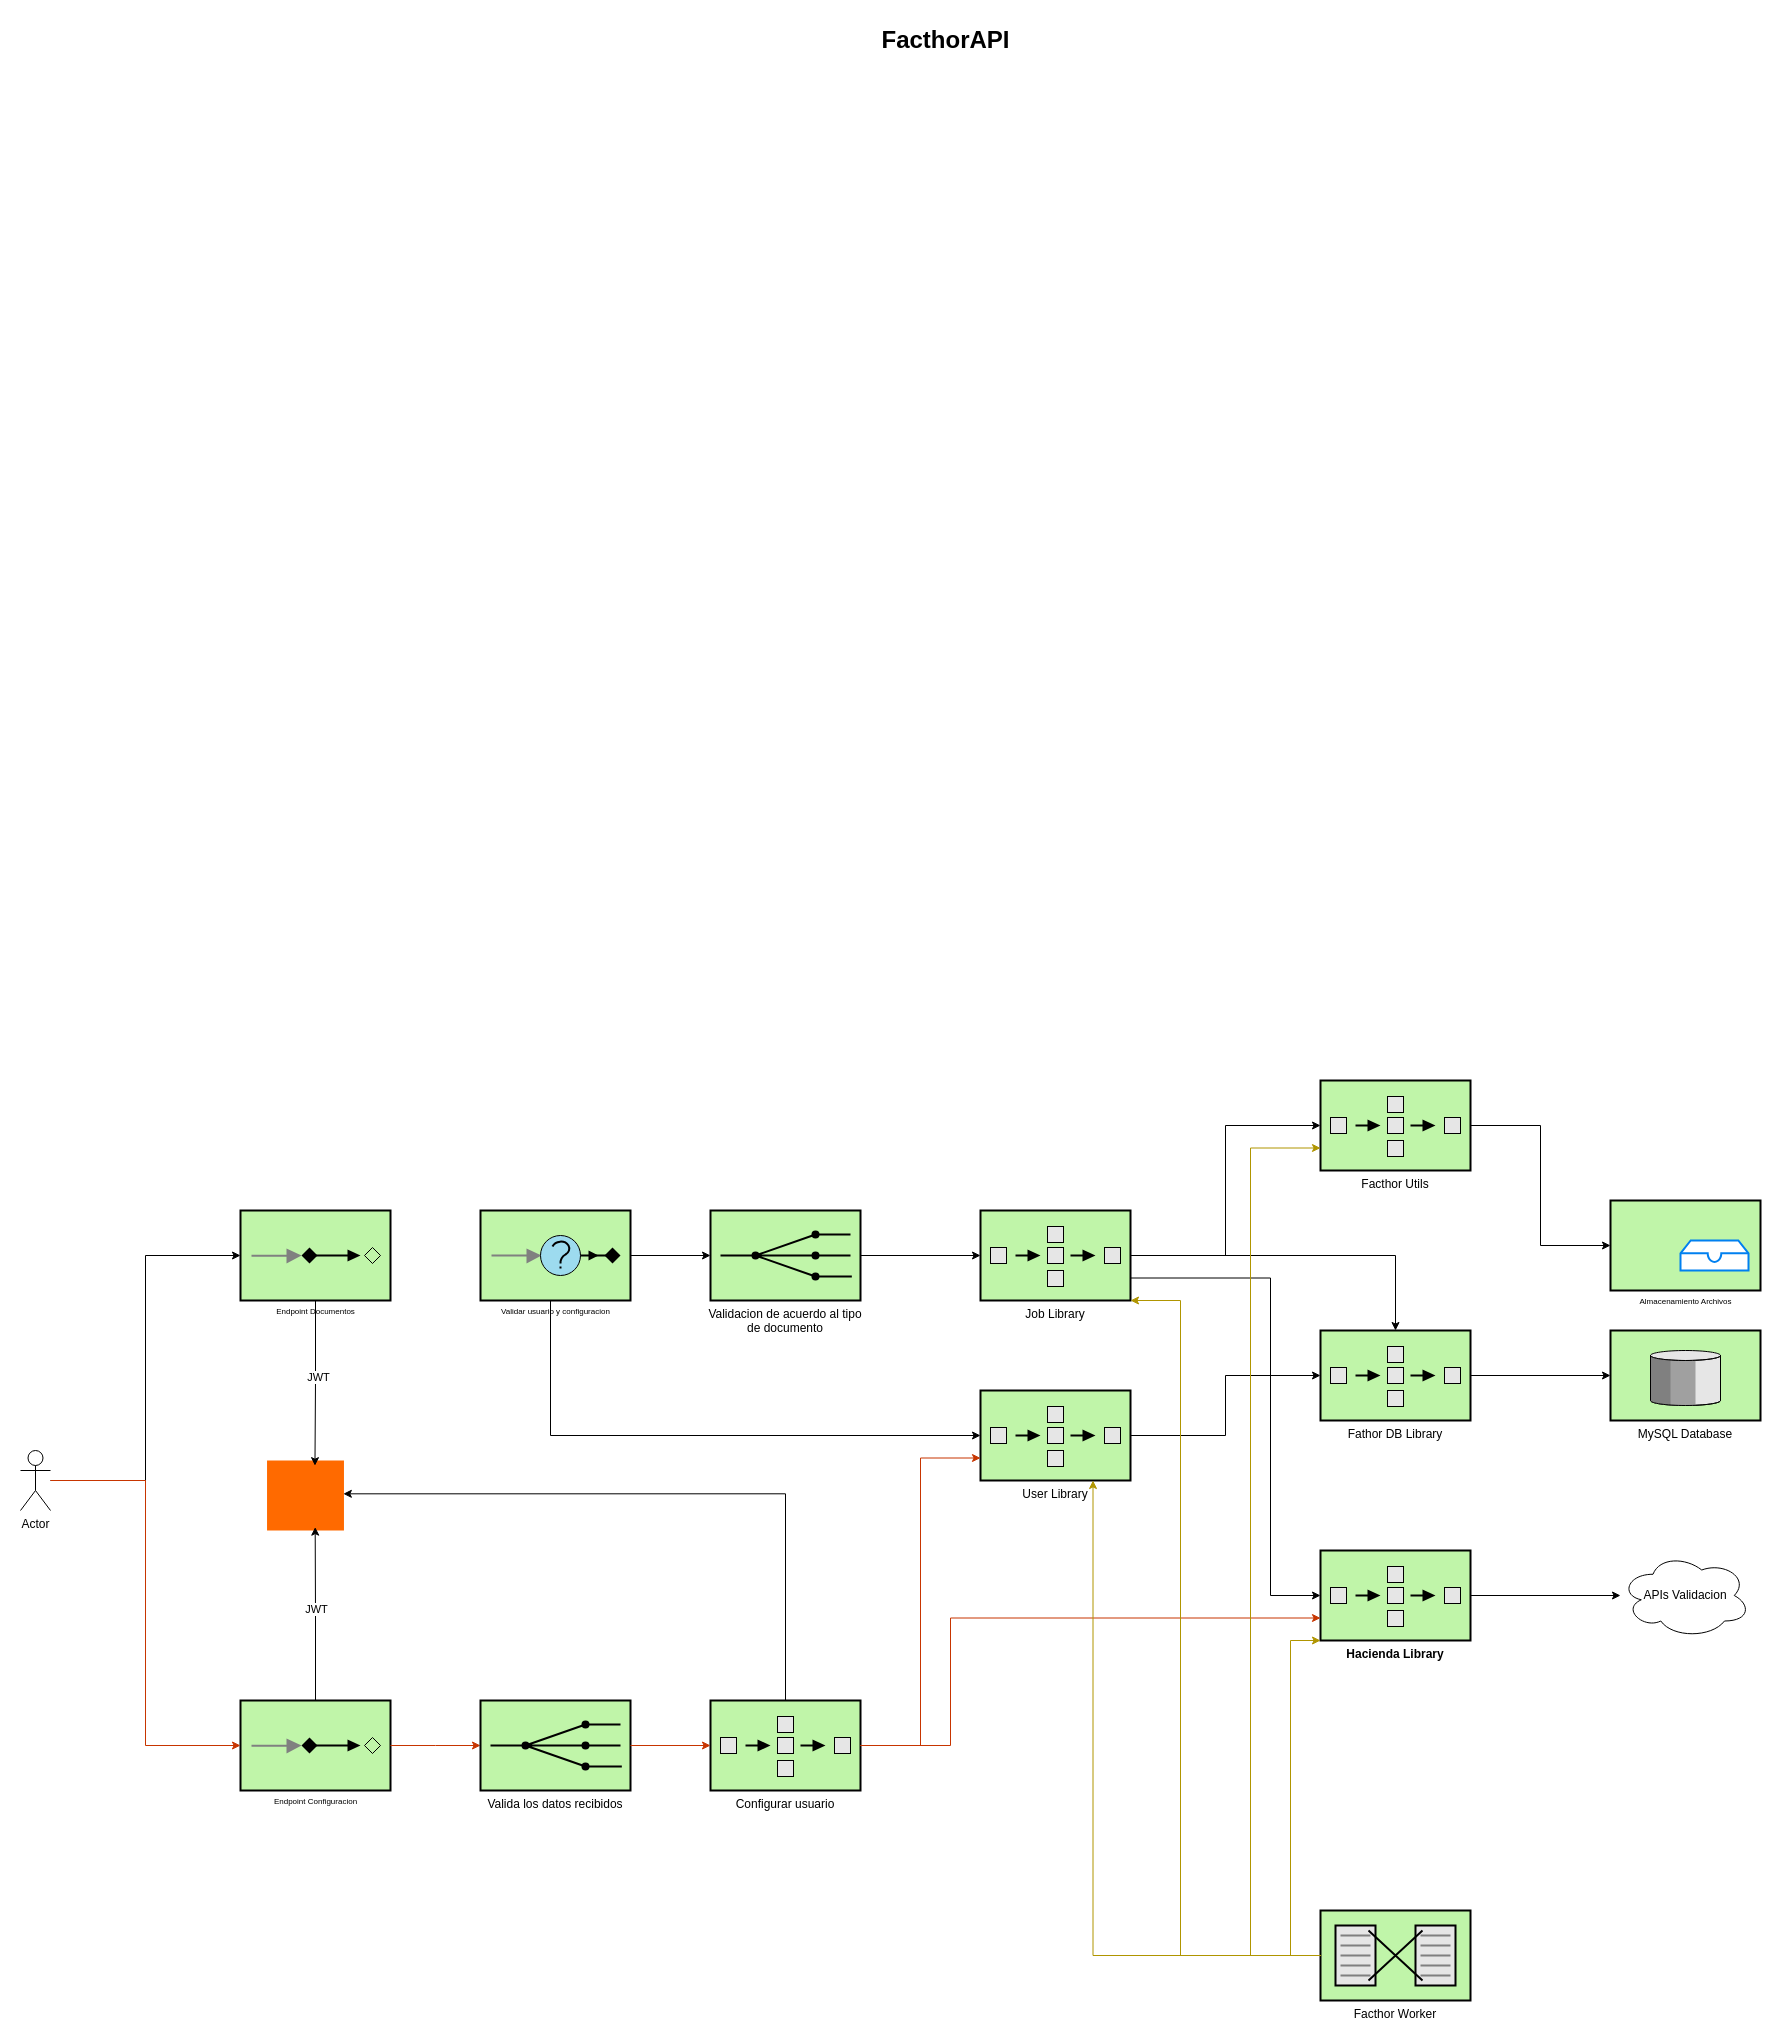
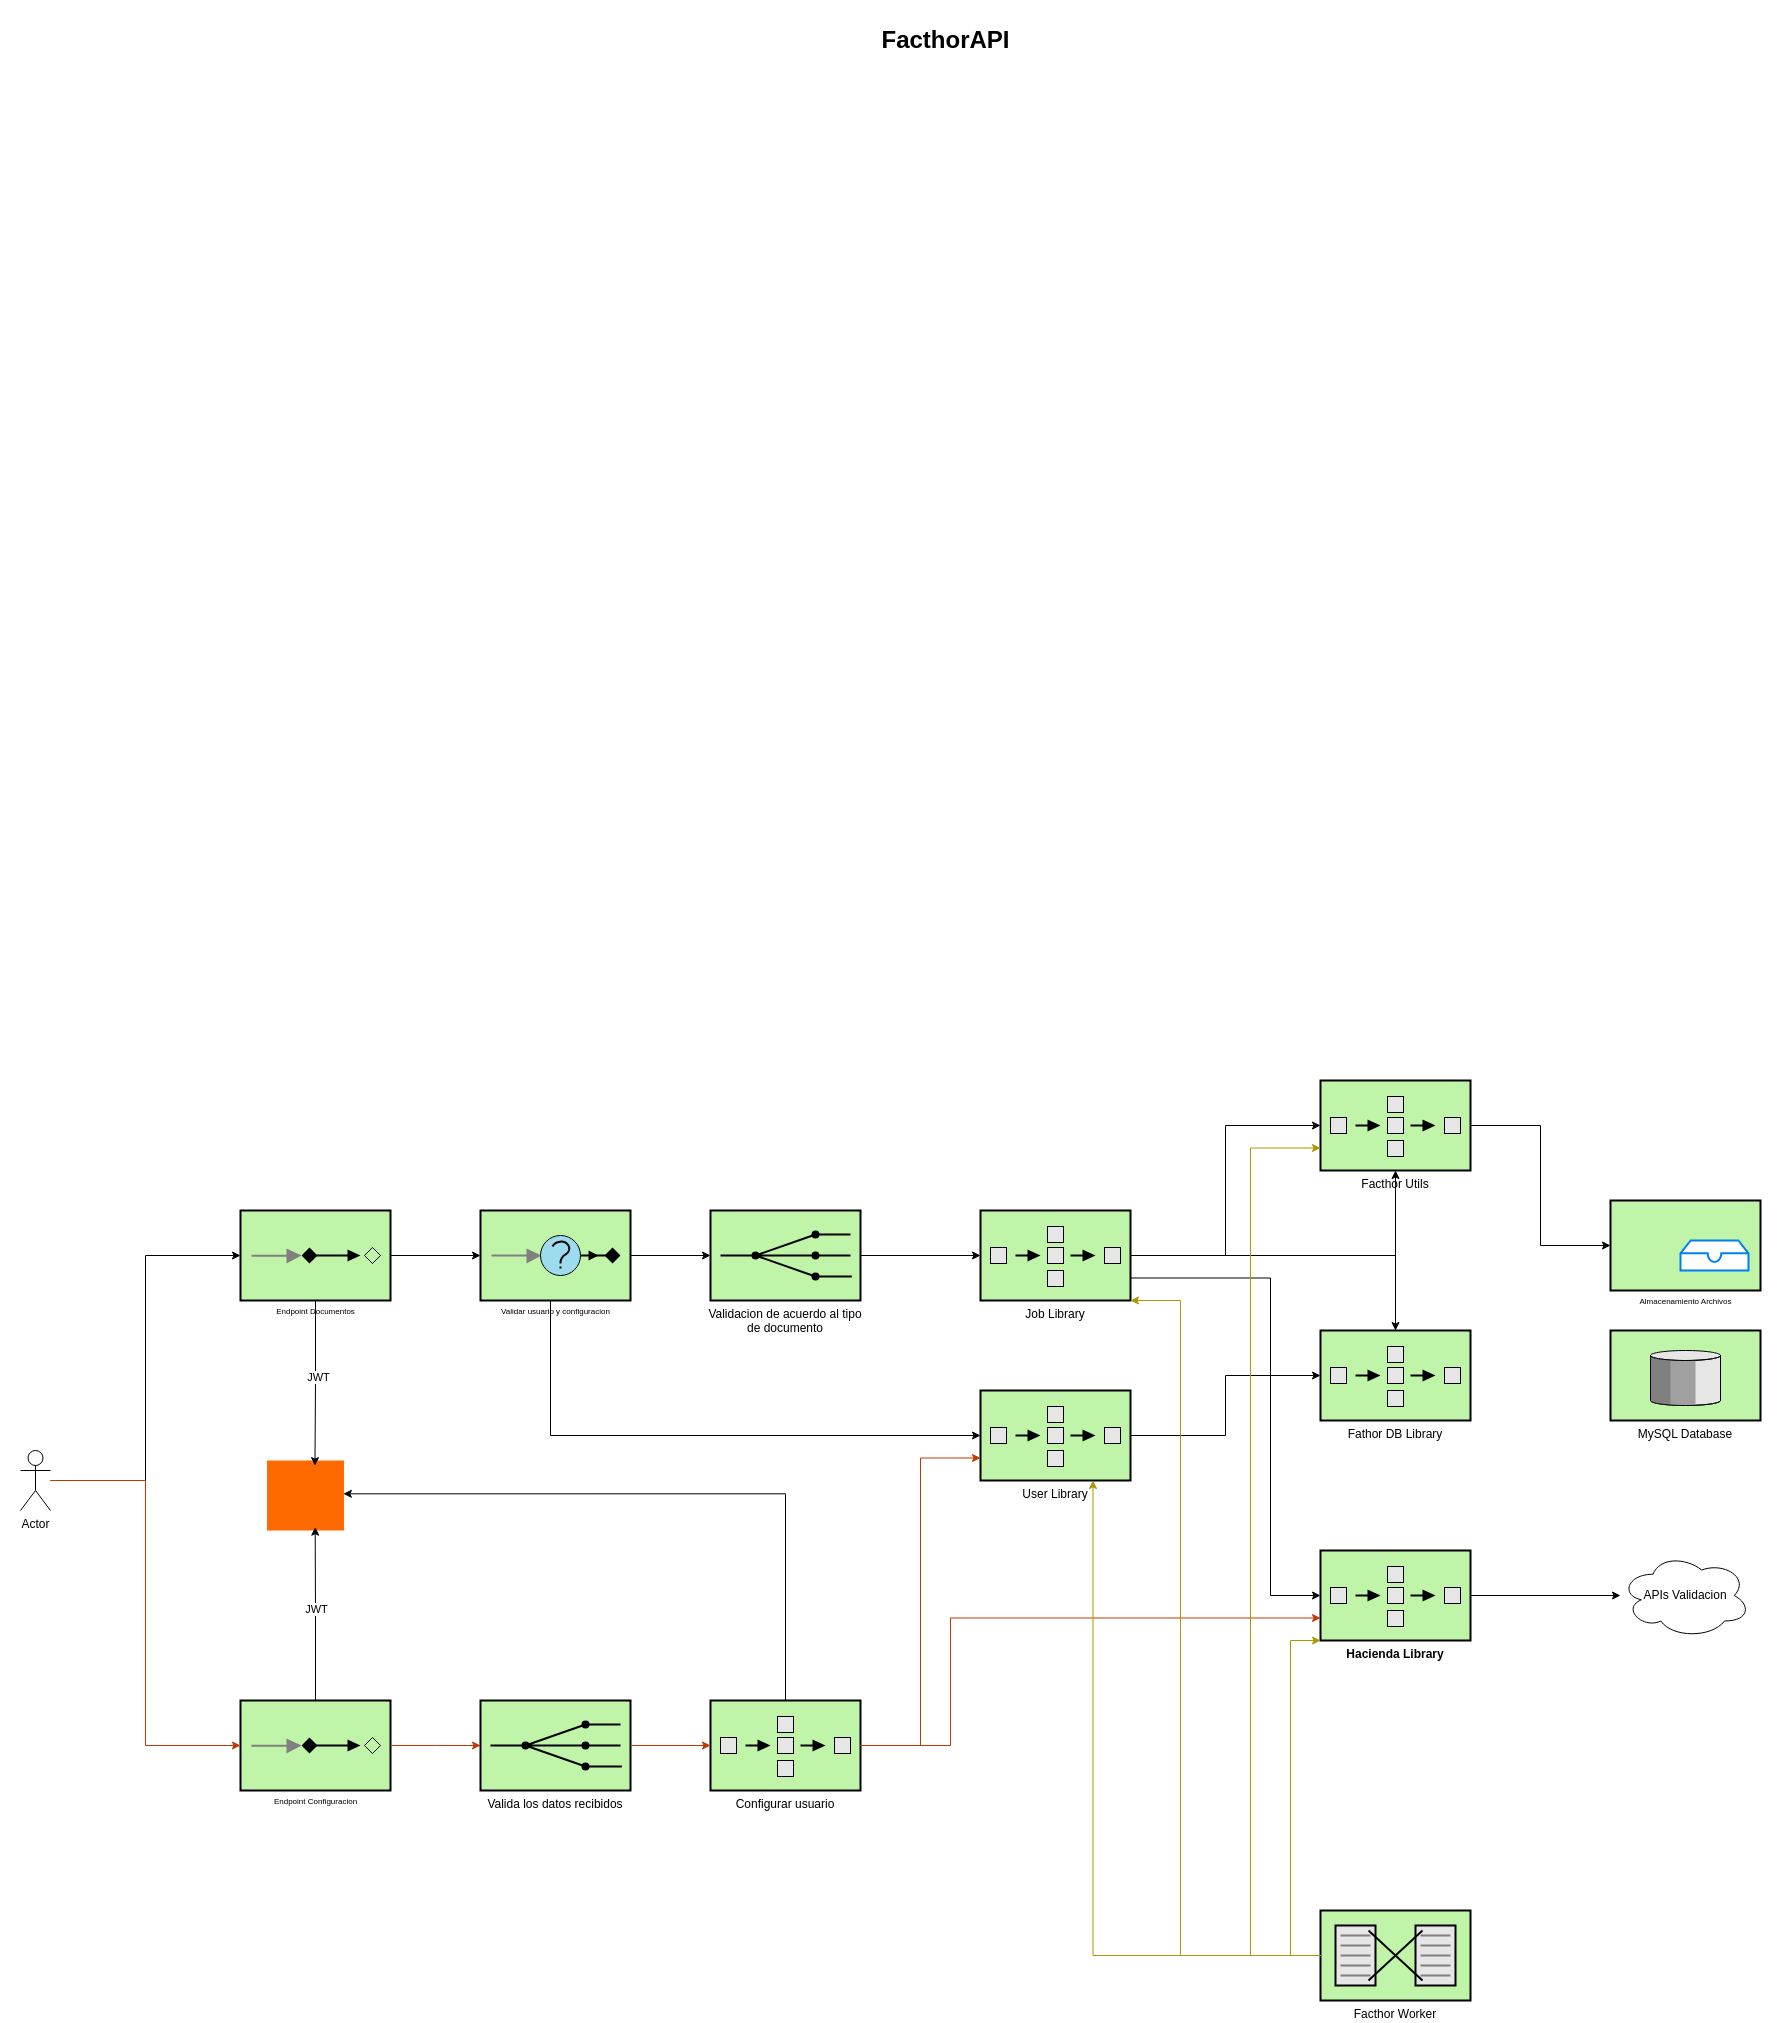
edge "Endpoint Documentos" -> "Validar usuario y configuracion": added
edge "Fathor DB Library" -> "MySQL Database": now "Fathor DB Library" -> "Facthor Utils"
